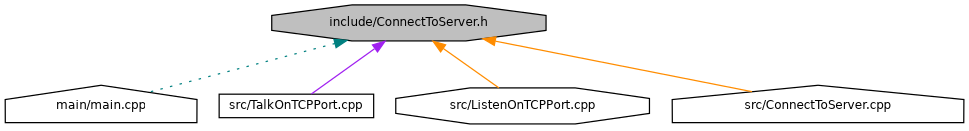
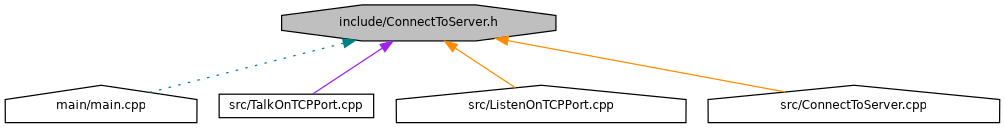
node "src/ListenOnTCPPort.cpp": shape octagon -> house
